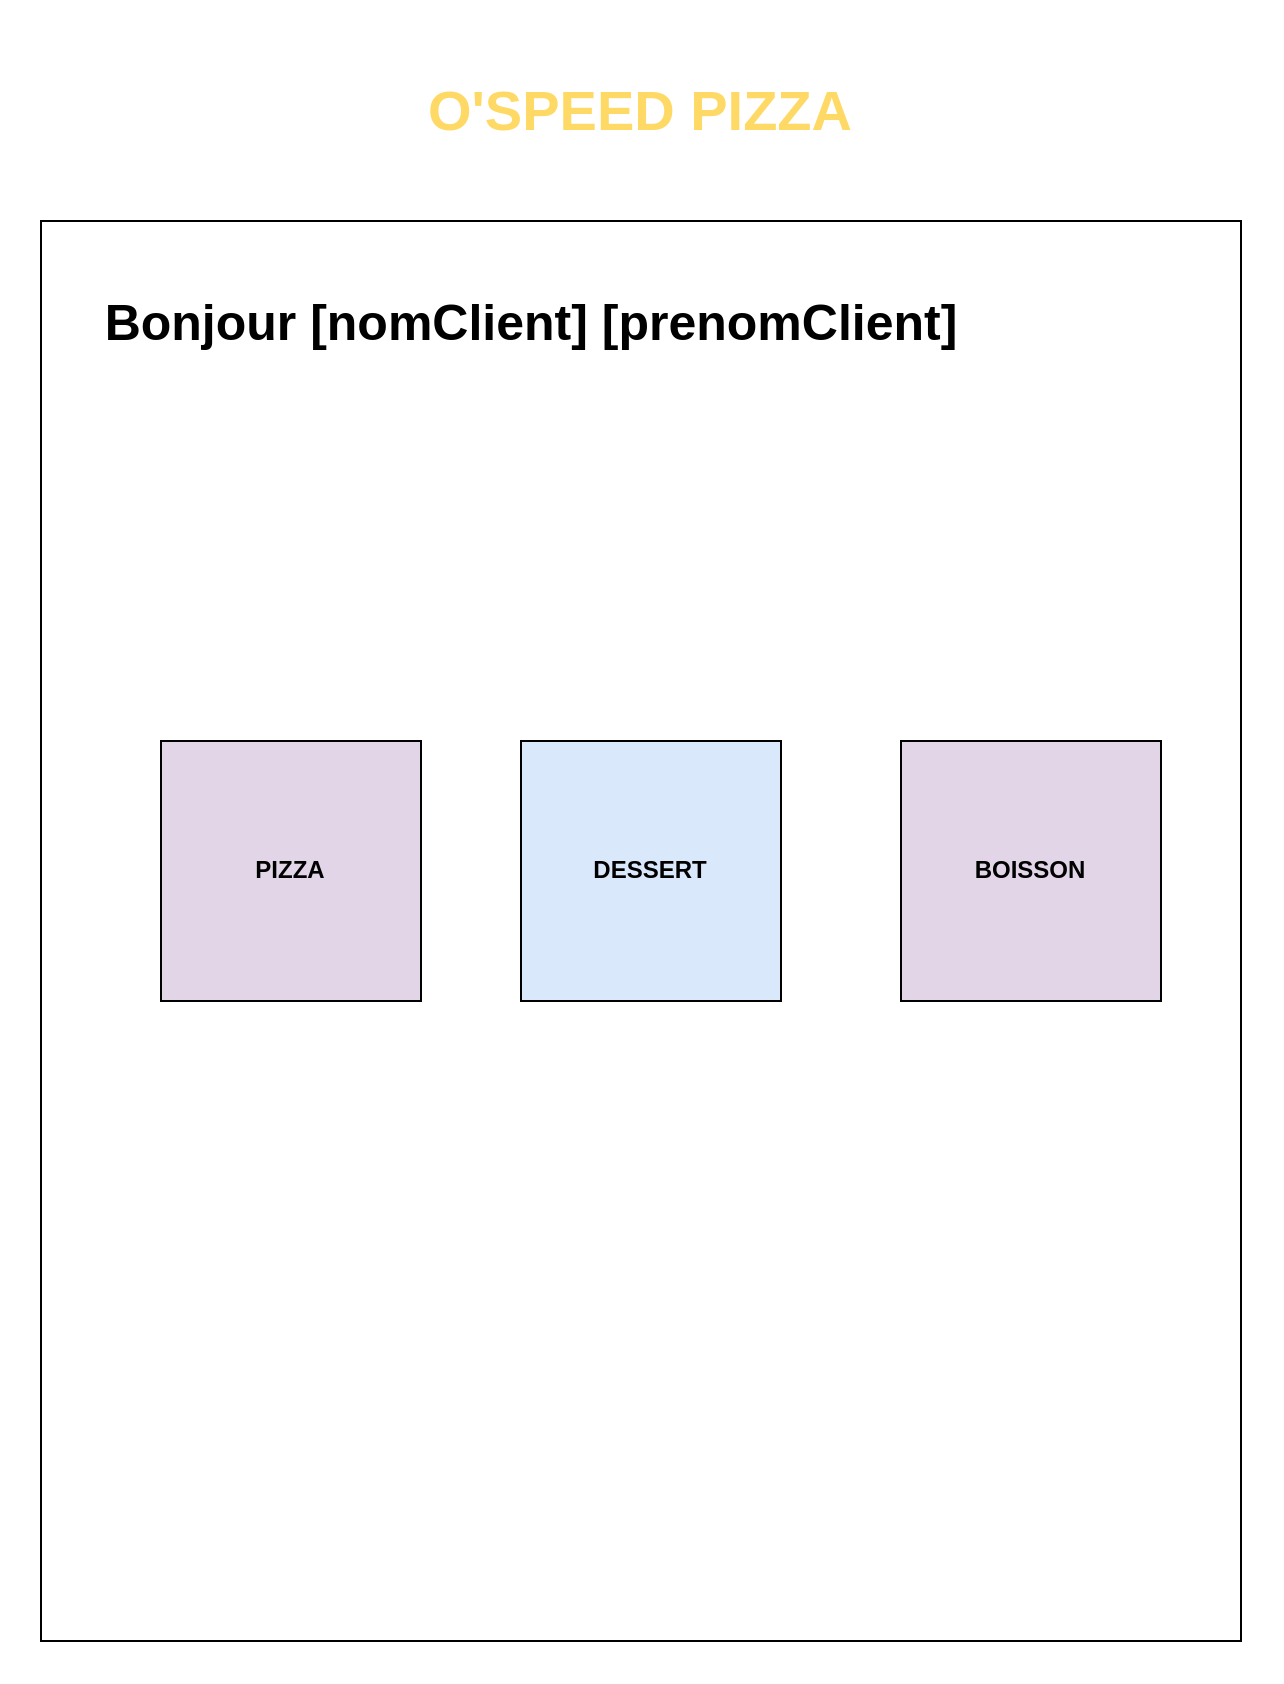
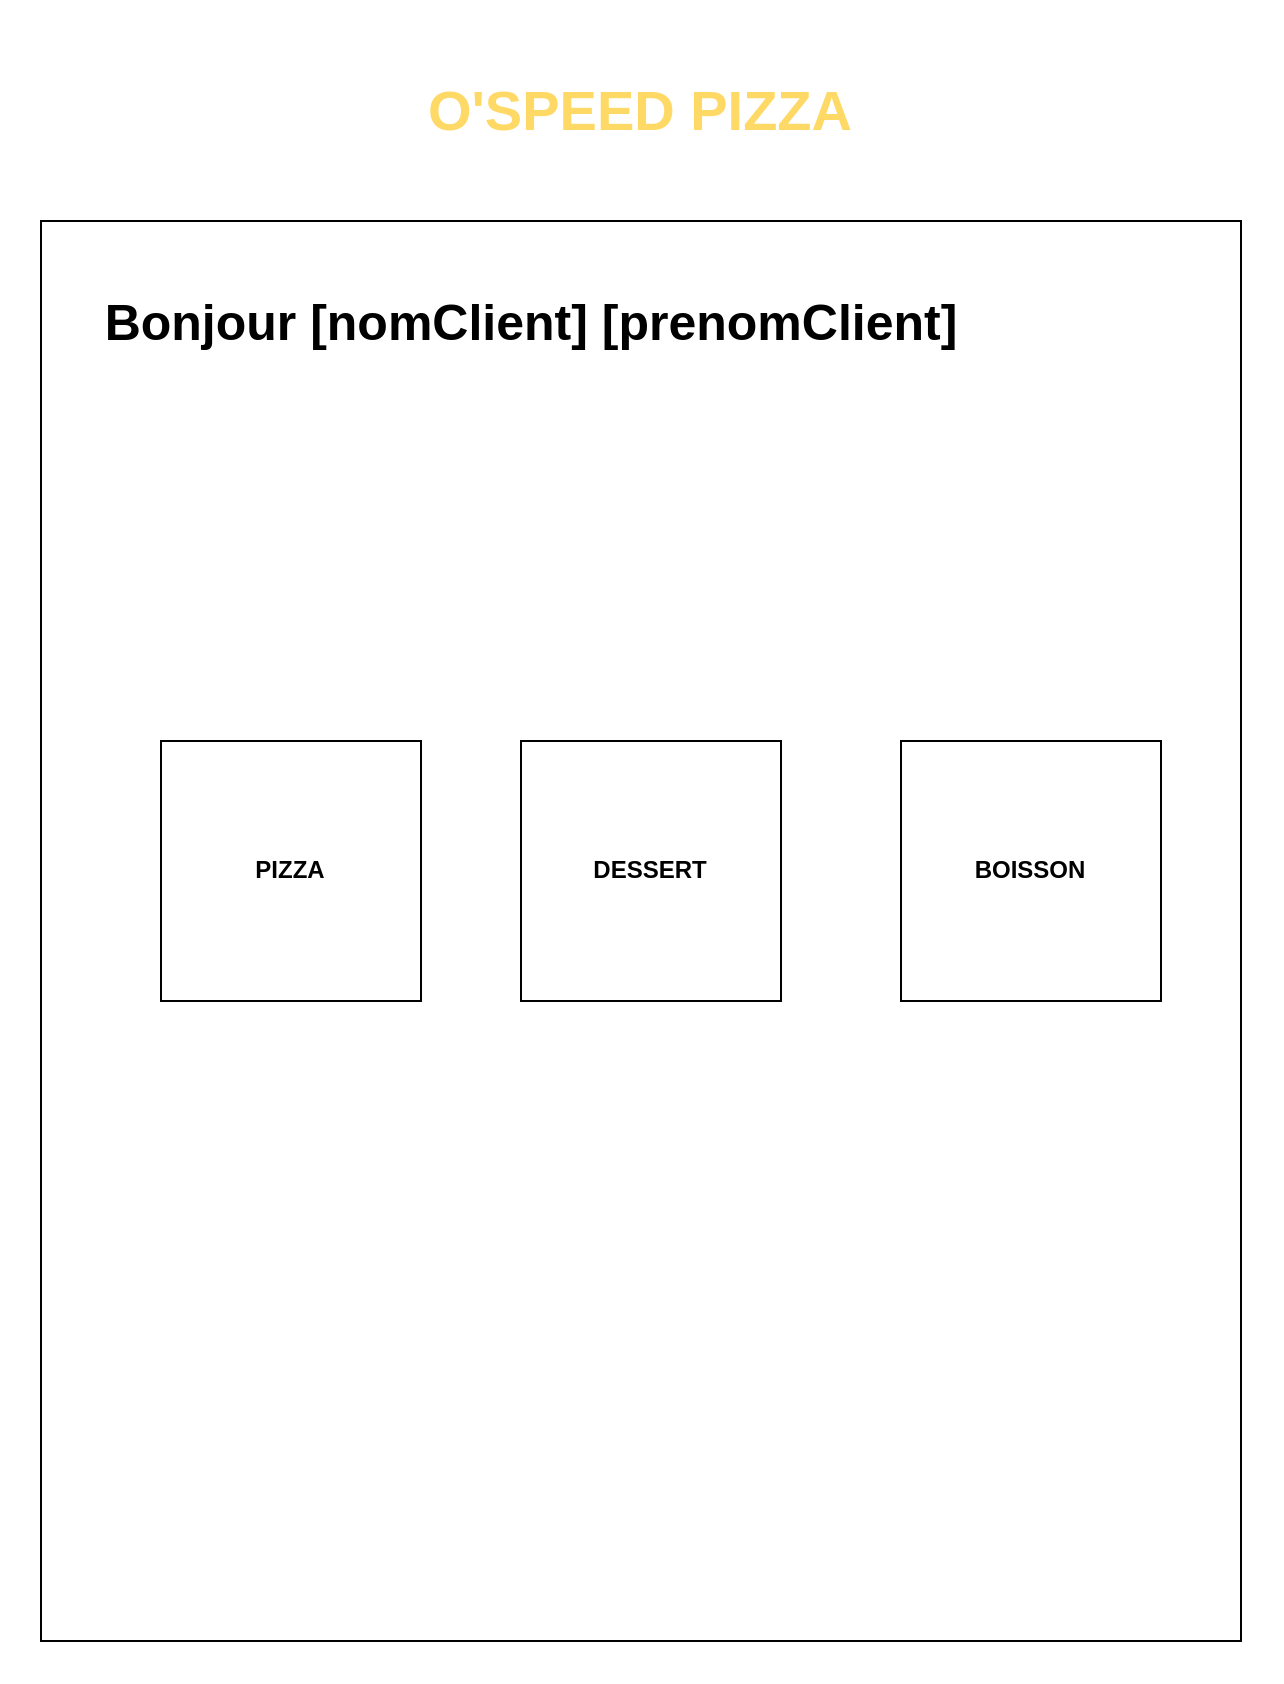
node "PIZZA": fillcolor #e1d5e7 -> #ffffff
node "DESSERT": fillcolor #dae8fc -> #ffffff
node "BOISSON": fillcolor #e1d5e7 -> #ffffff
